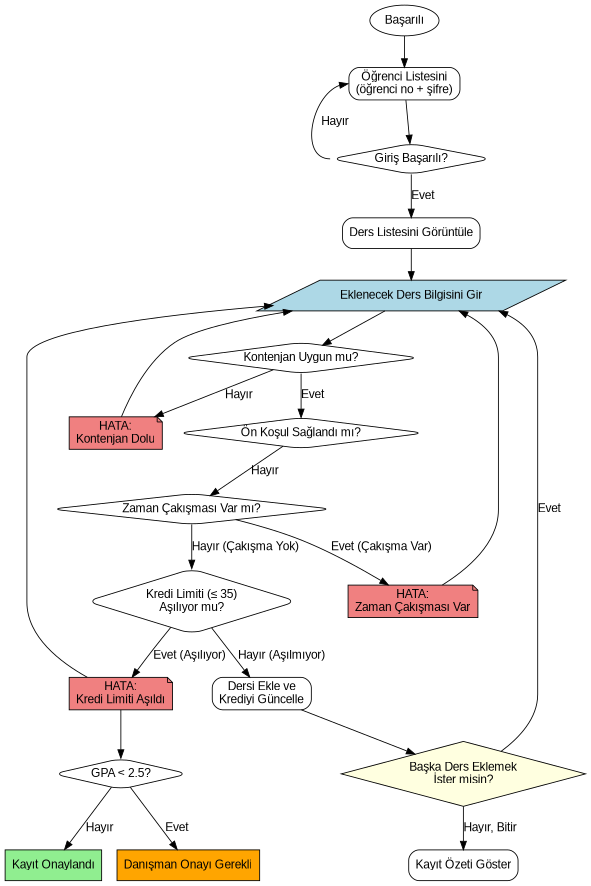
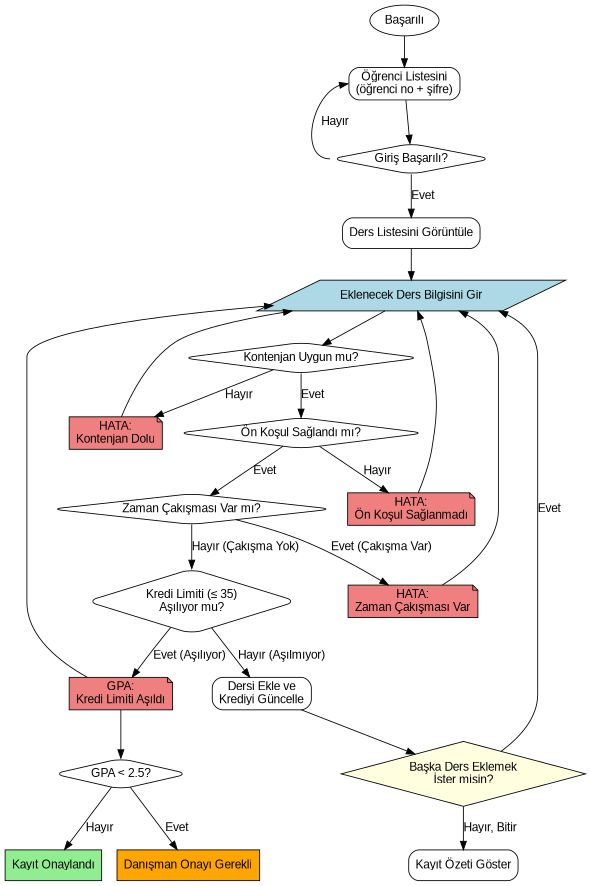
edge "Ön Koşul Sağlandı mı?" -> "Zaman Çakışması Var mı?": label "Hayır" -> "Evet"
node "HATA: Ön Koşul Sağlanmadı": added
node "HATA: Kredi Limiti Aşıldı": label "HATA: Kredi Limiti Aşıldı" -> "GPA: Kredi Limiti Aşıldı"
